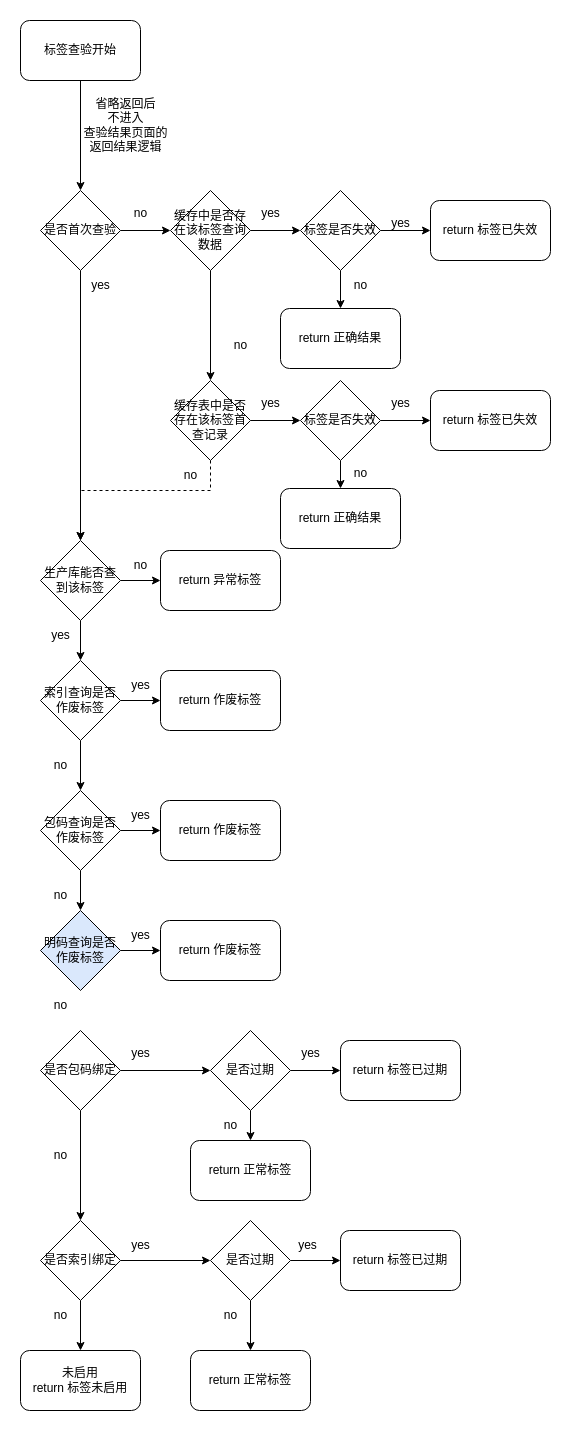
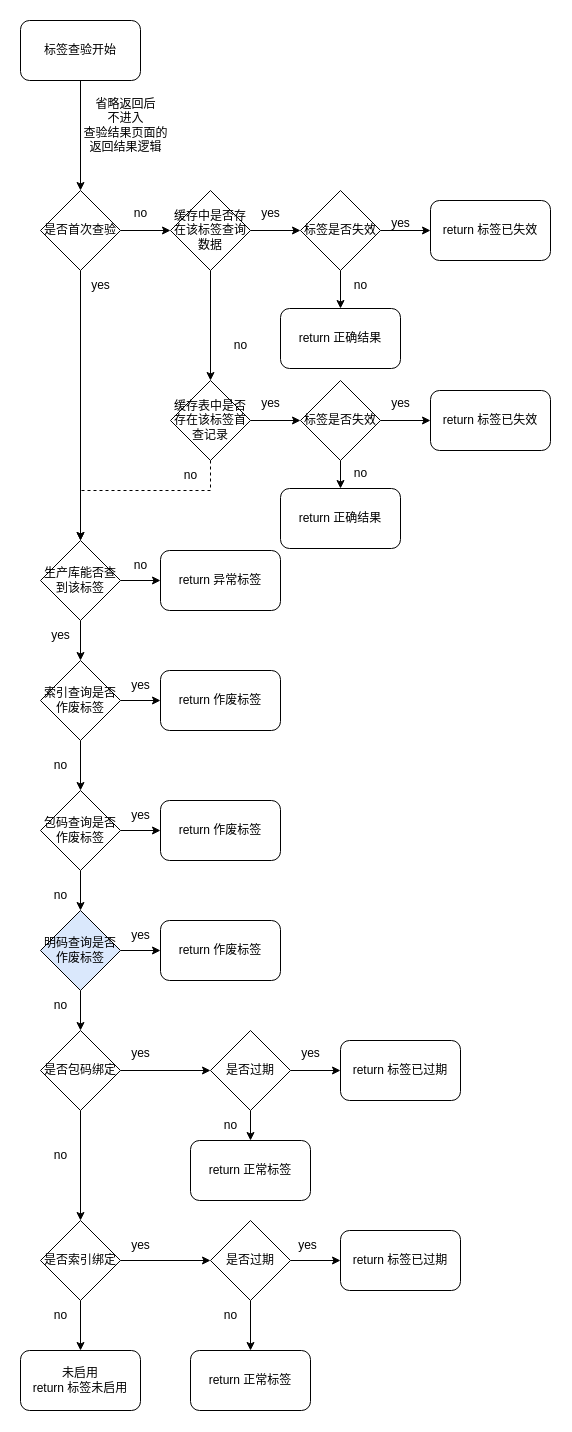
edge "明码查询是否作废标签" -> "是否包码绑定": added
